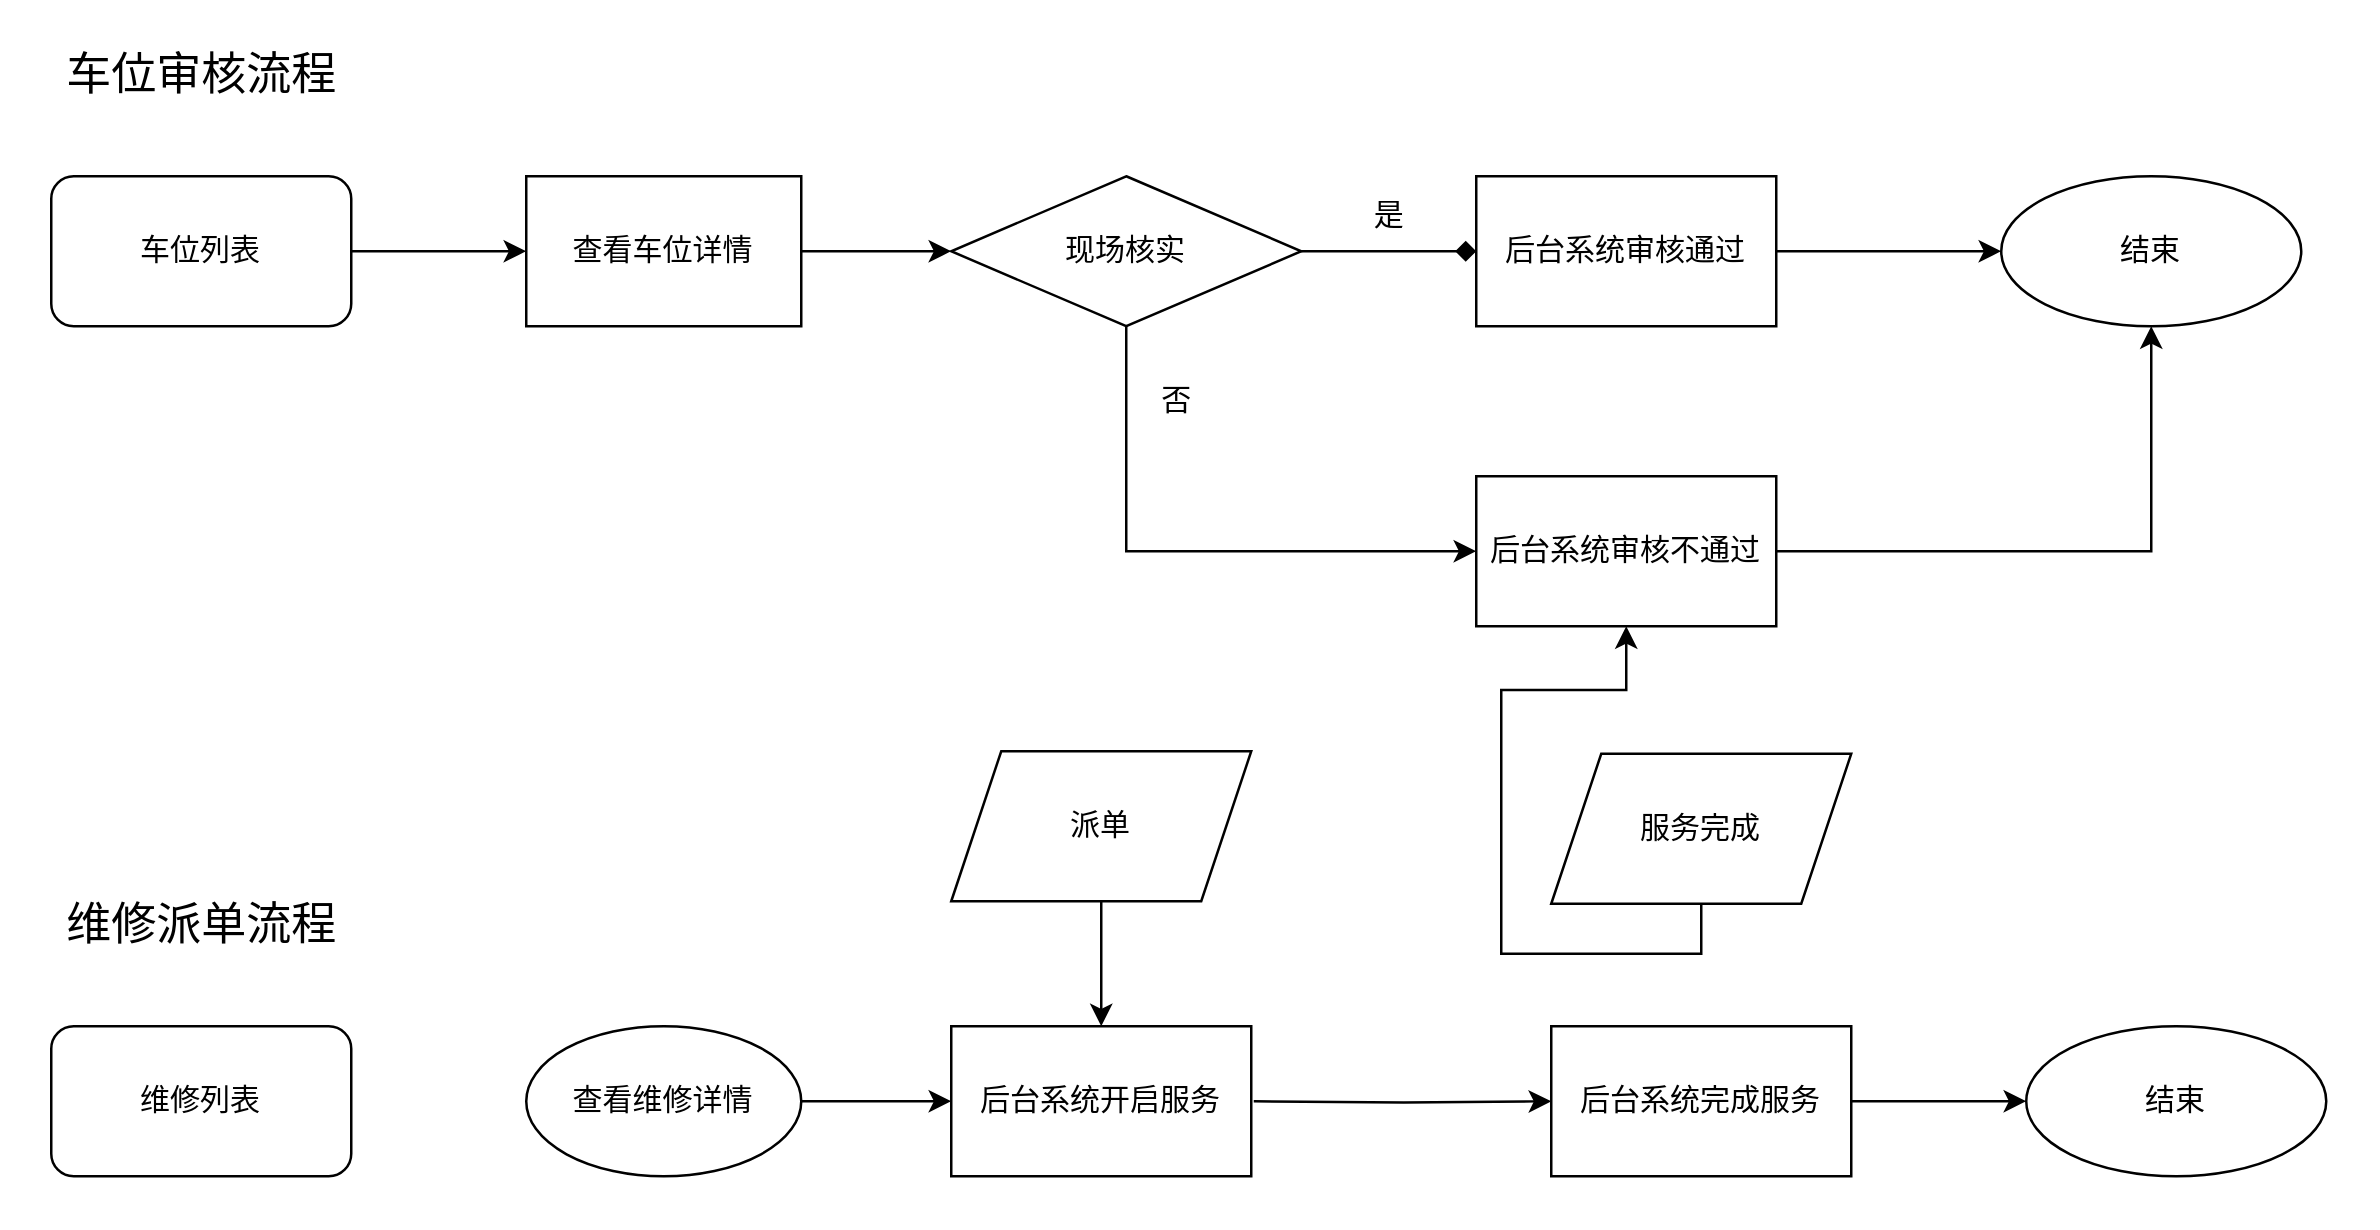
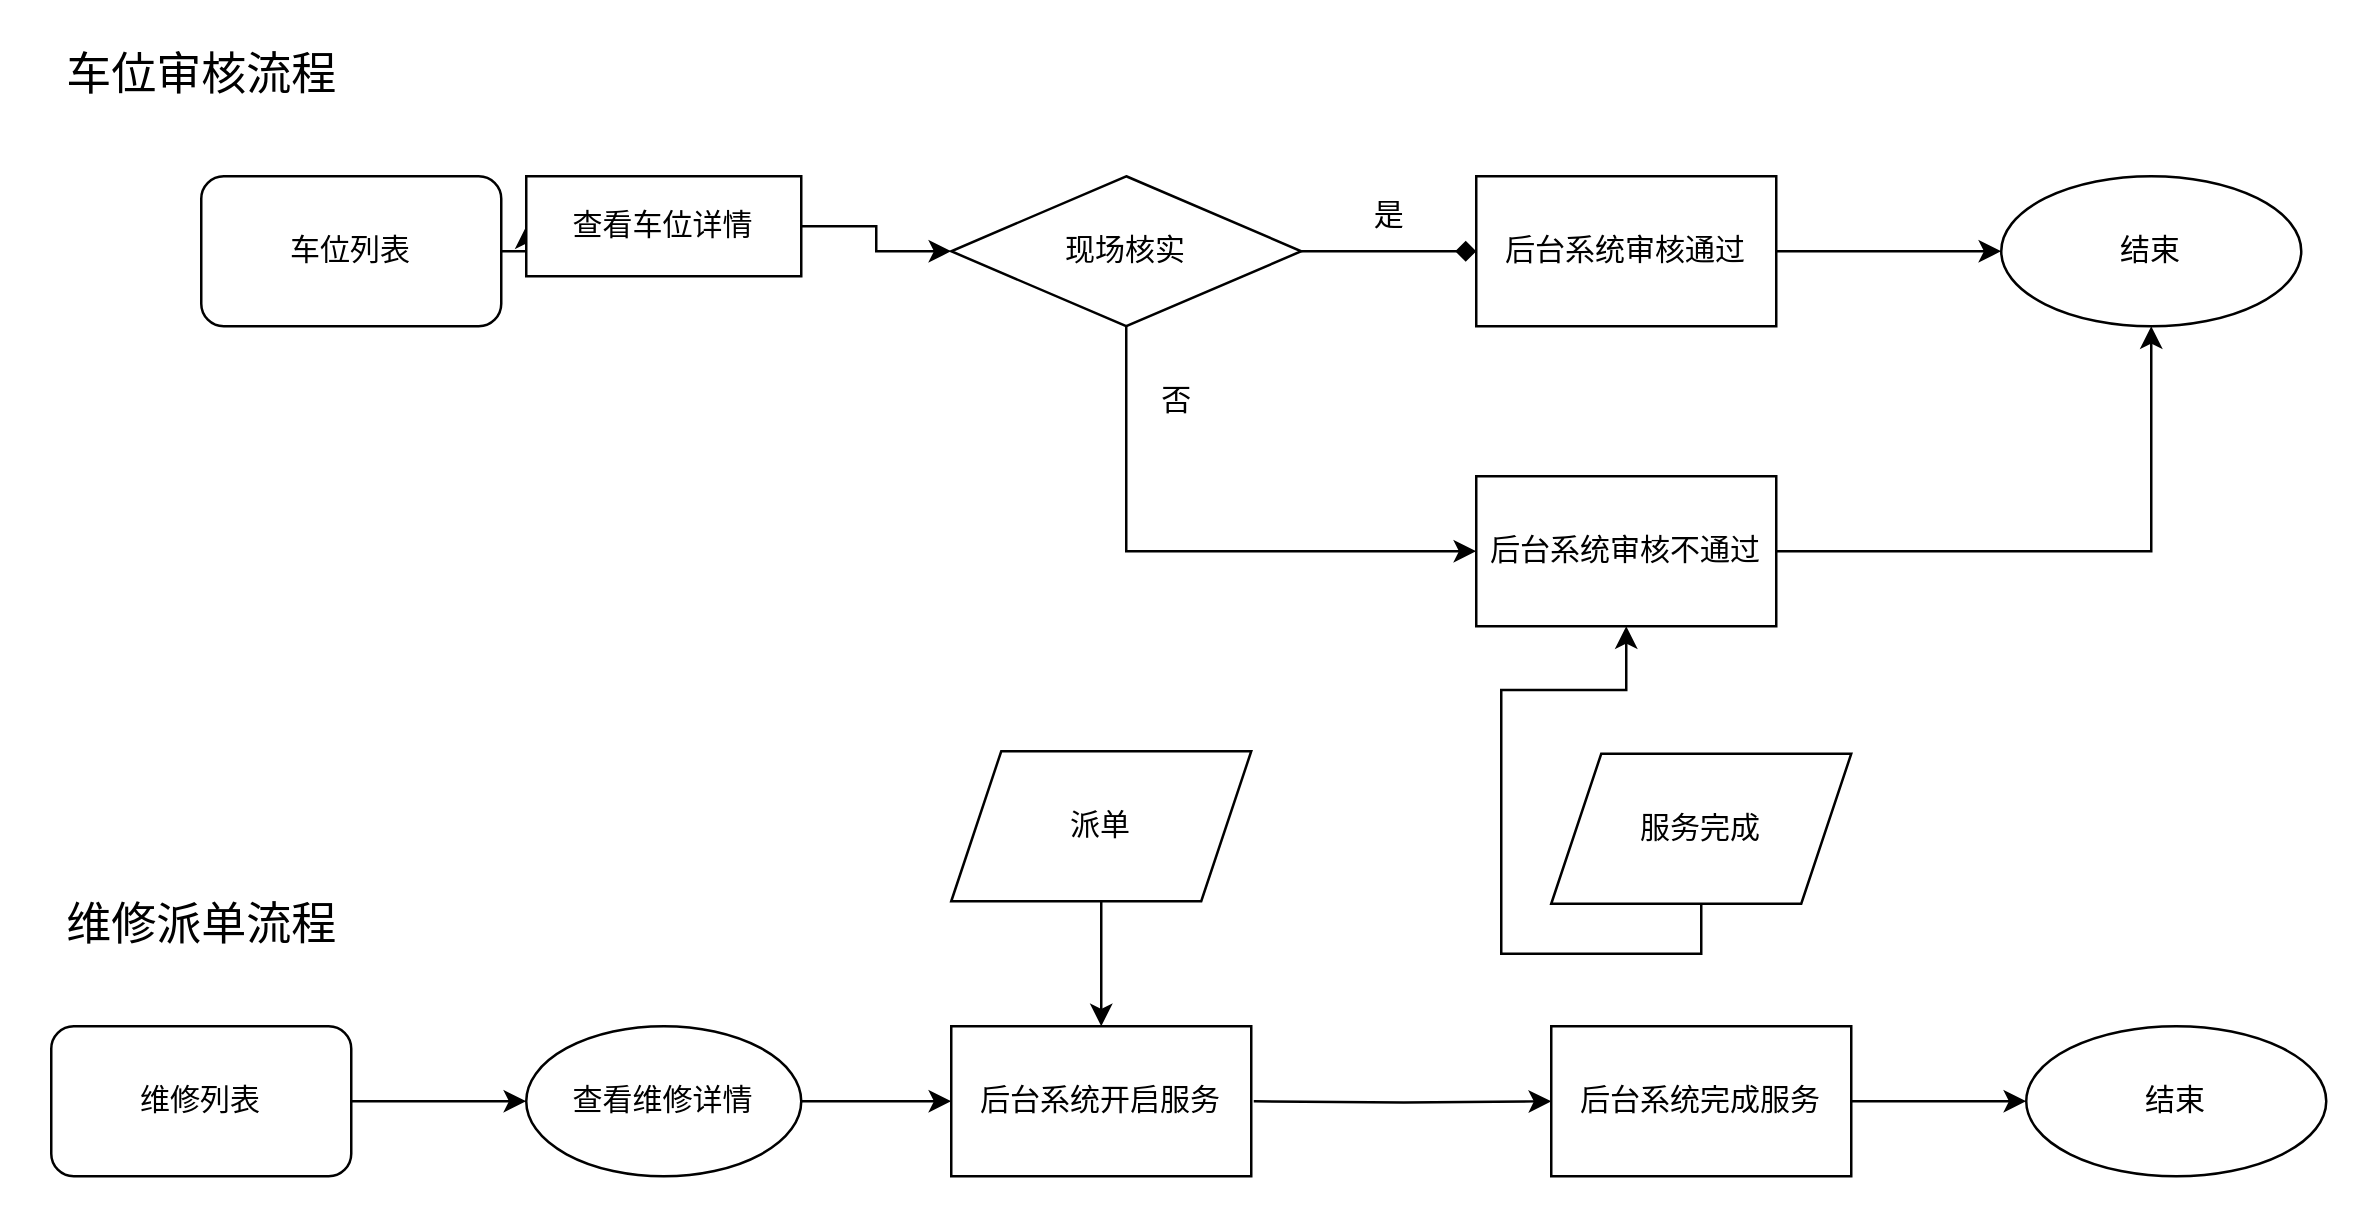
node "车位列表": moved (201, 251) -> (351, 251)
node "查看车位详情": size 275x150 -> 275x100
edge "维修列表" -> "查看维修详情": added
